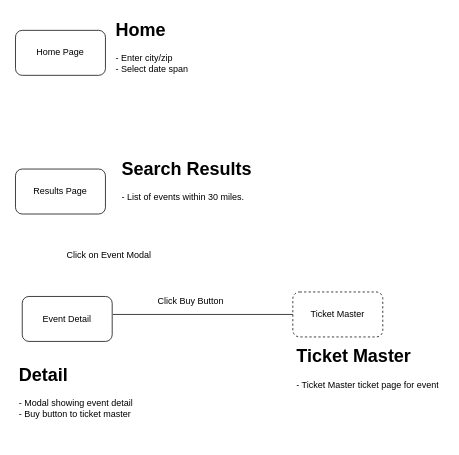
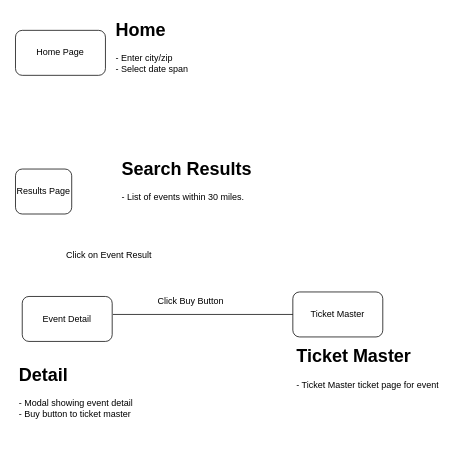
node "Results Page": size 90x45 -> 56x45
node "Click on Event Modal": label "Click on Event Modal" -> "Click on Event Result"
node "Ticket Master": style dashed -> solid
